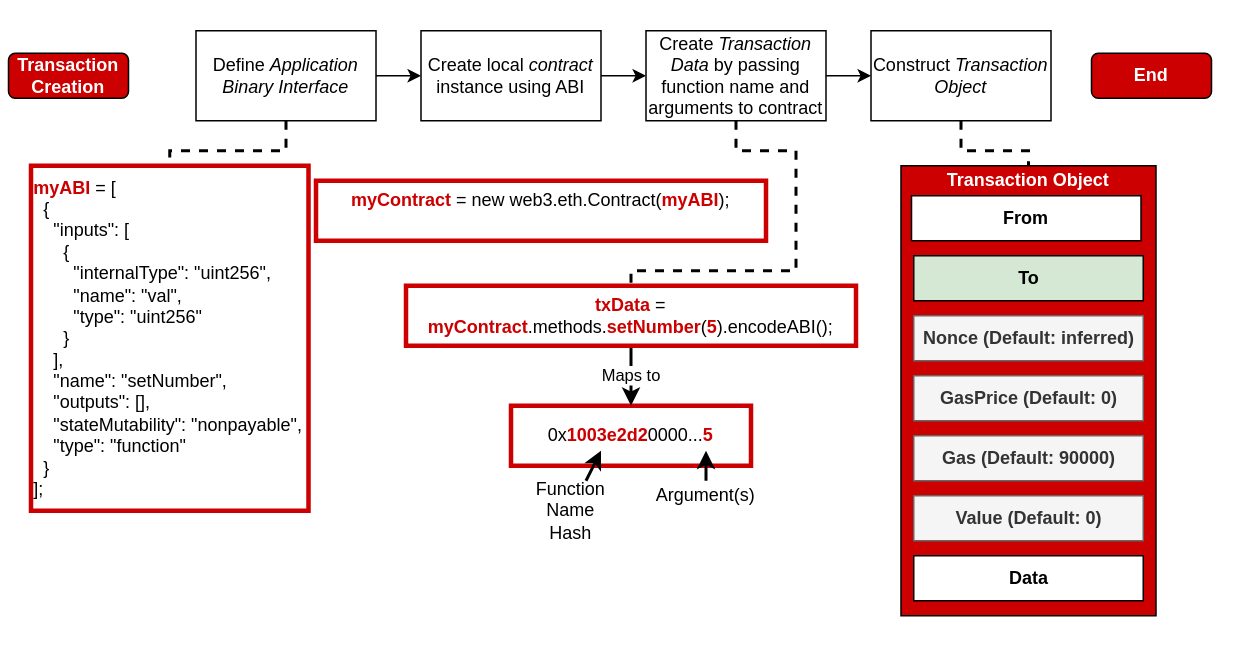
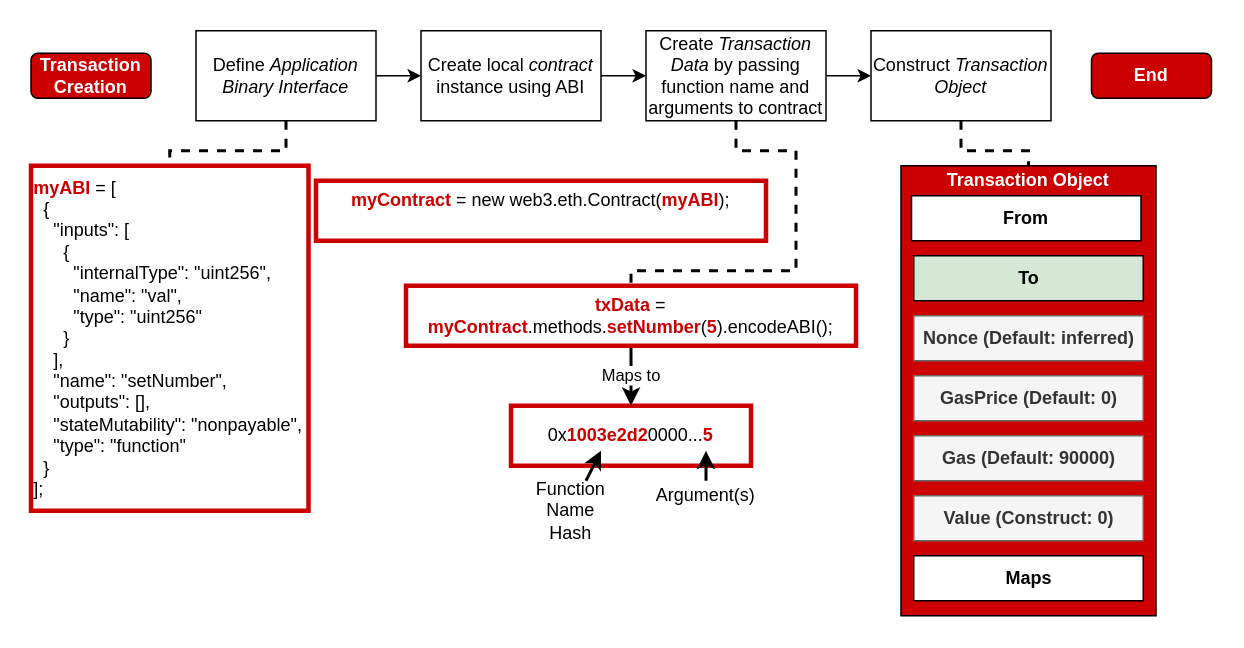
node "Transaction Creation": moved (68, 76) -> (91, 76)
node "Value (Default: 0)": label "Value (Default: 0)" -> "Value (Construct: 0)"
node "Data": label "Data" -> "Maps"
